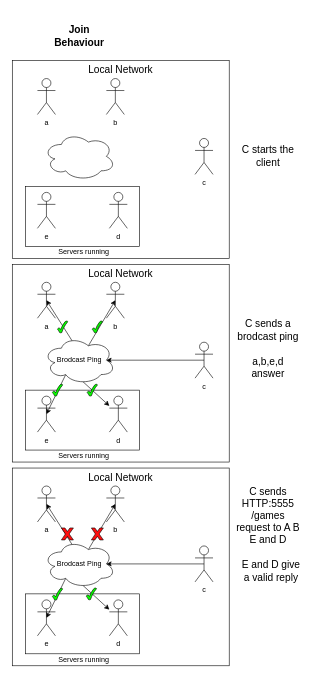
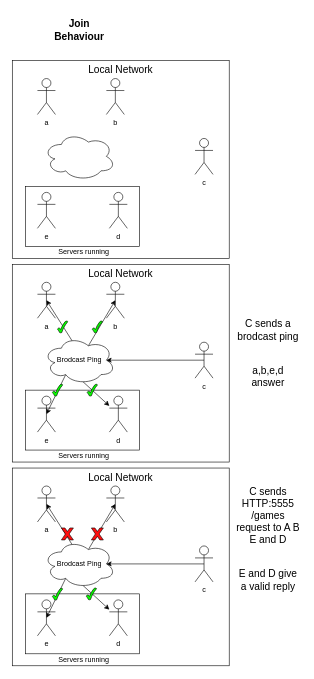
node "Join Behaviour": moved (80, 36) -> (80, 30)
node "C starts the client": removed
node "a,b,e,d answer": moved (269, 368) -> (269, 377)
node "E and D give a valid reply": moved (272, 572) -> (269, 581)
